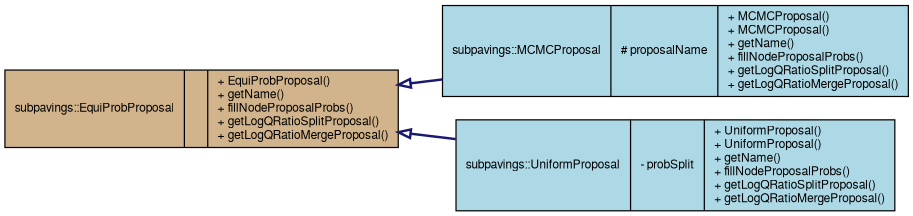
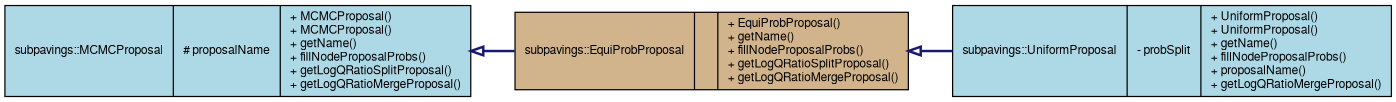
edge "subpavings::MCMCProposal" -> "subpavings::EquiProbProposal": reversed
node "subpavings::UniformProposal": text "+ getLogQRatioSplitProposal()" -> "+ proposalName()"
